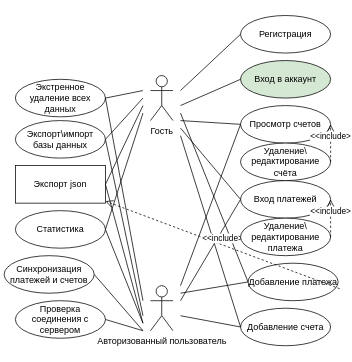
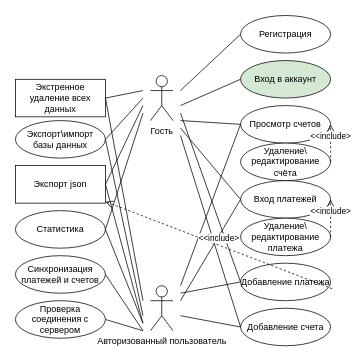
node "Экстренное удаление всех данных": shape ellipse -> rectangle
node "Синхронизация платежей и счетов": moved (49, 274) -> (60, 274)
node "Добавление платежа": moved (293, 282) -> (285, 282)
